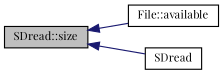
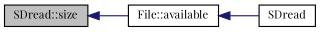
edge "SDread" -> "SDread::size": now "SDread" -> "File::available"
